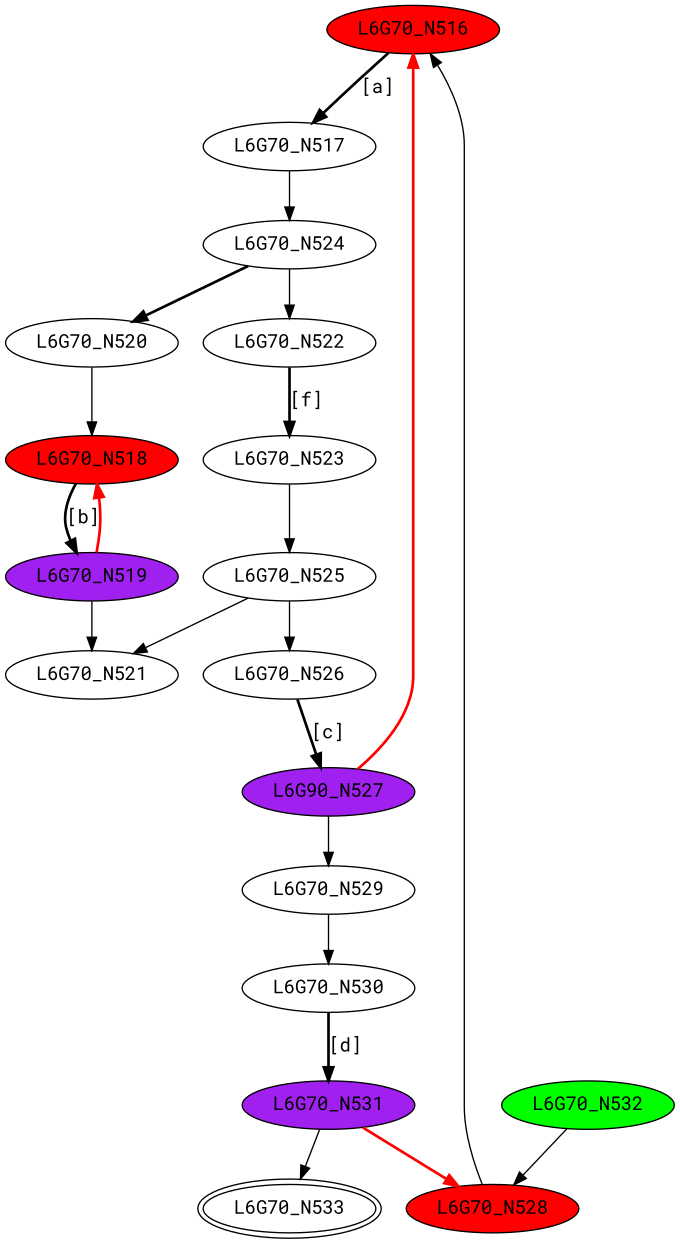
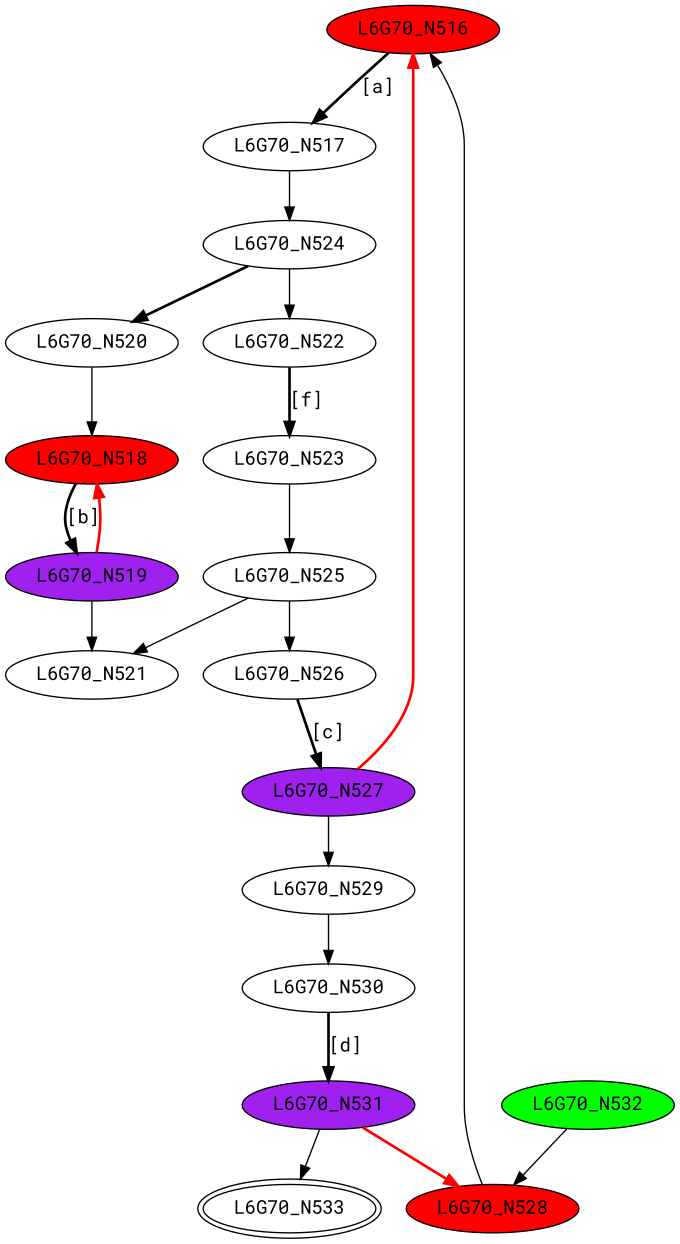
node "L6G90_N527": label "L6G90_N527" -> "L6G70_N527"
